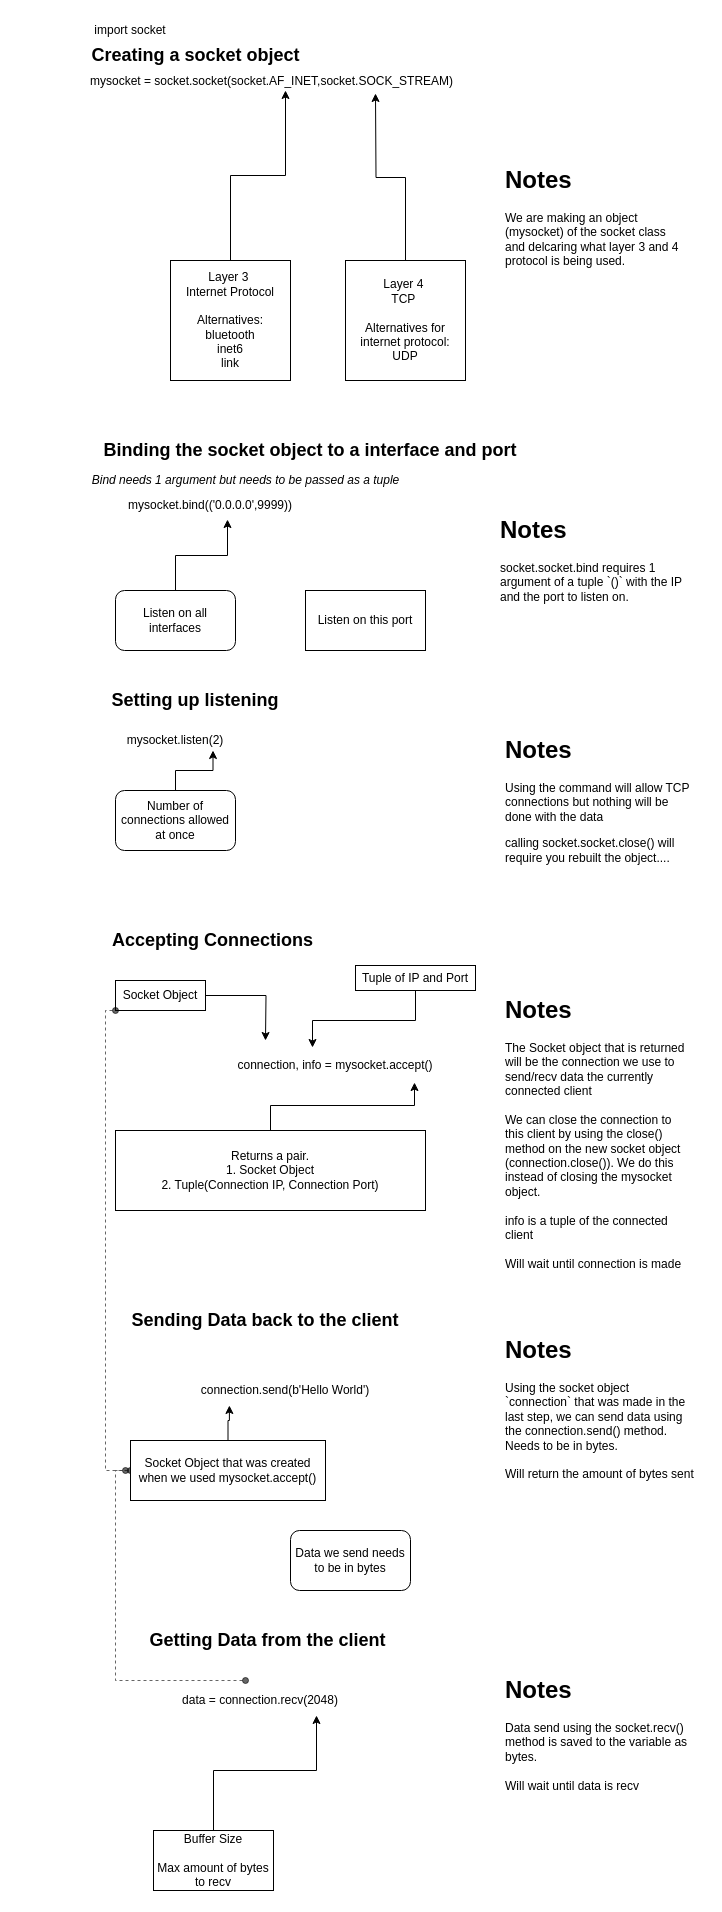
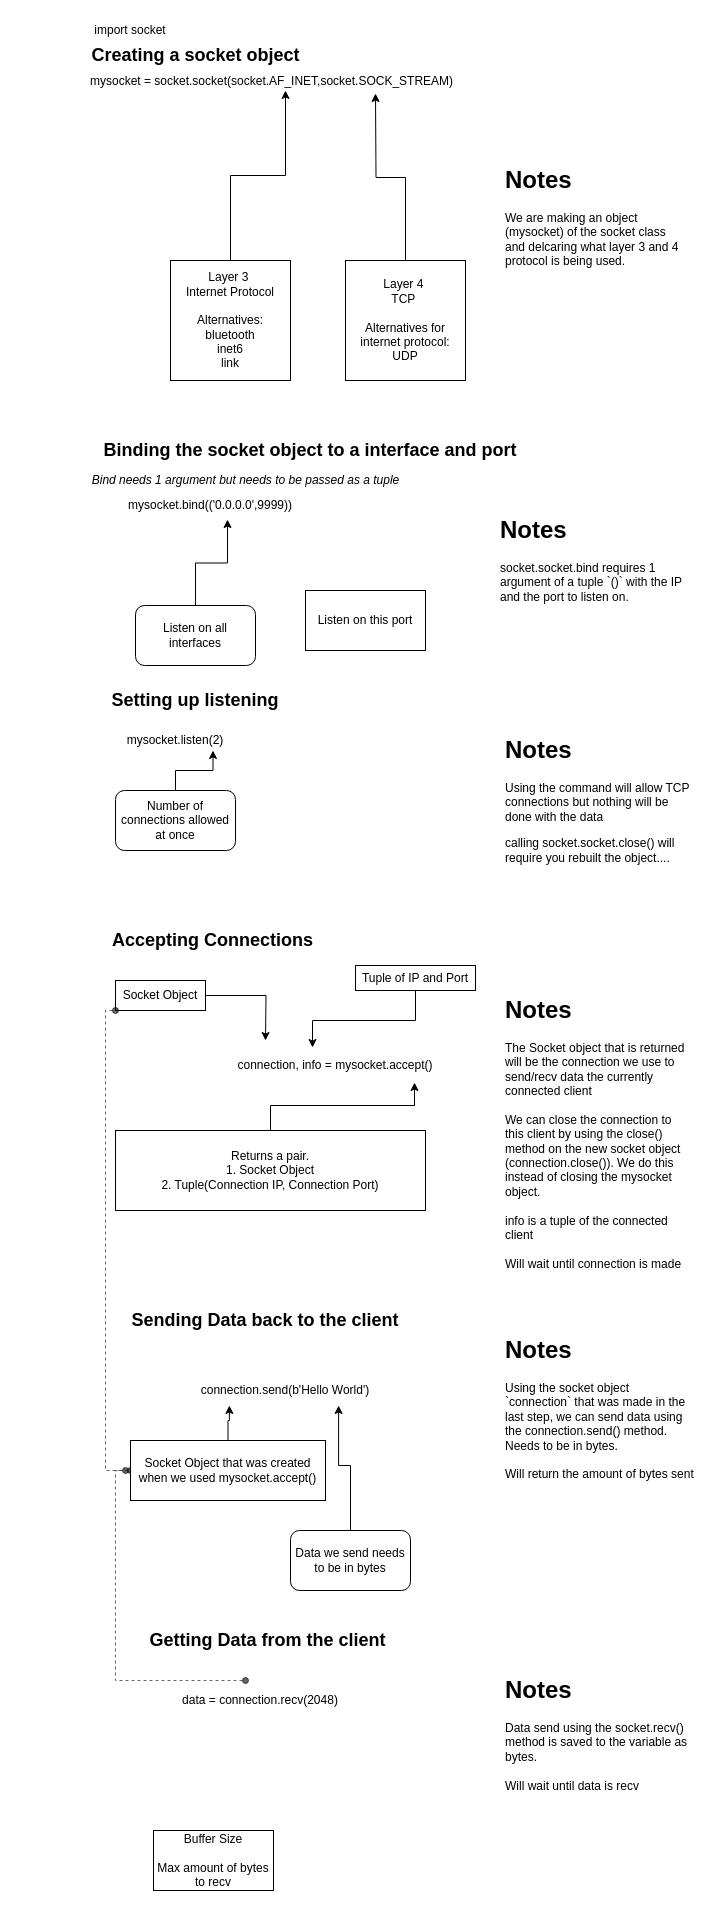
node "Listen on all interfaces": moved (176, 621) -> (196, 636)
edge "Data we send needs to be in bytes" -> "connection.send(b'Hello World')": added
edge "Buffer Size Max amount of bytes to recv" -> "data = connection.recv(2048)": removed
